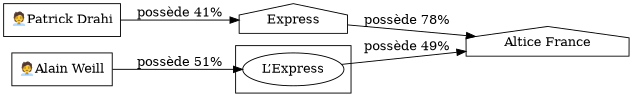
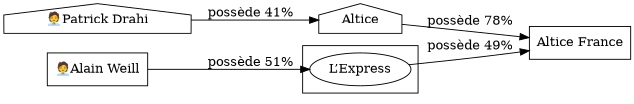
node "🧑‍💼Patrick Drahi": shape box -> house
node "Express": label "Express" -> "Altice"
node "Altice France": shape house -> box
